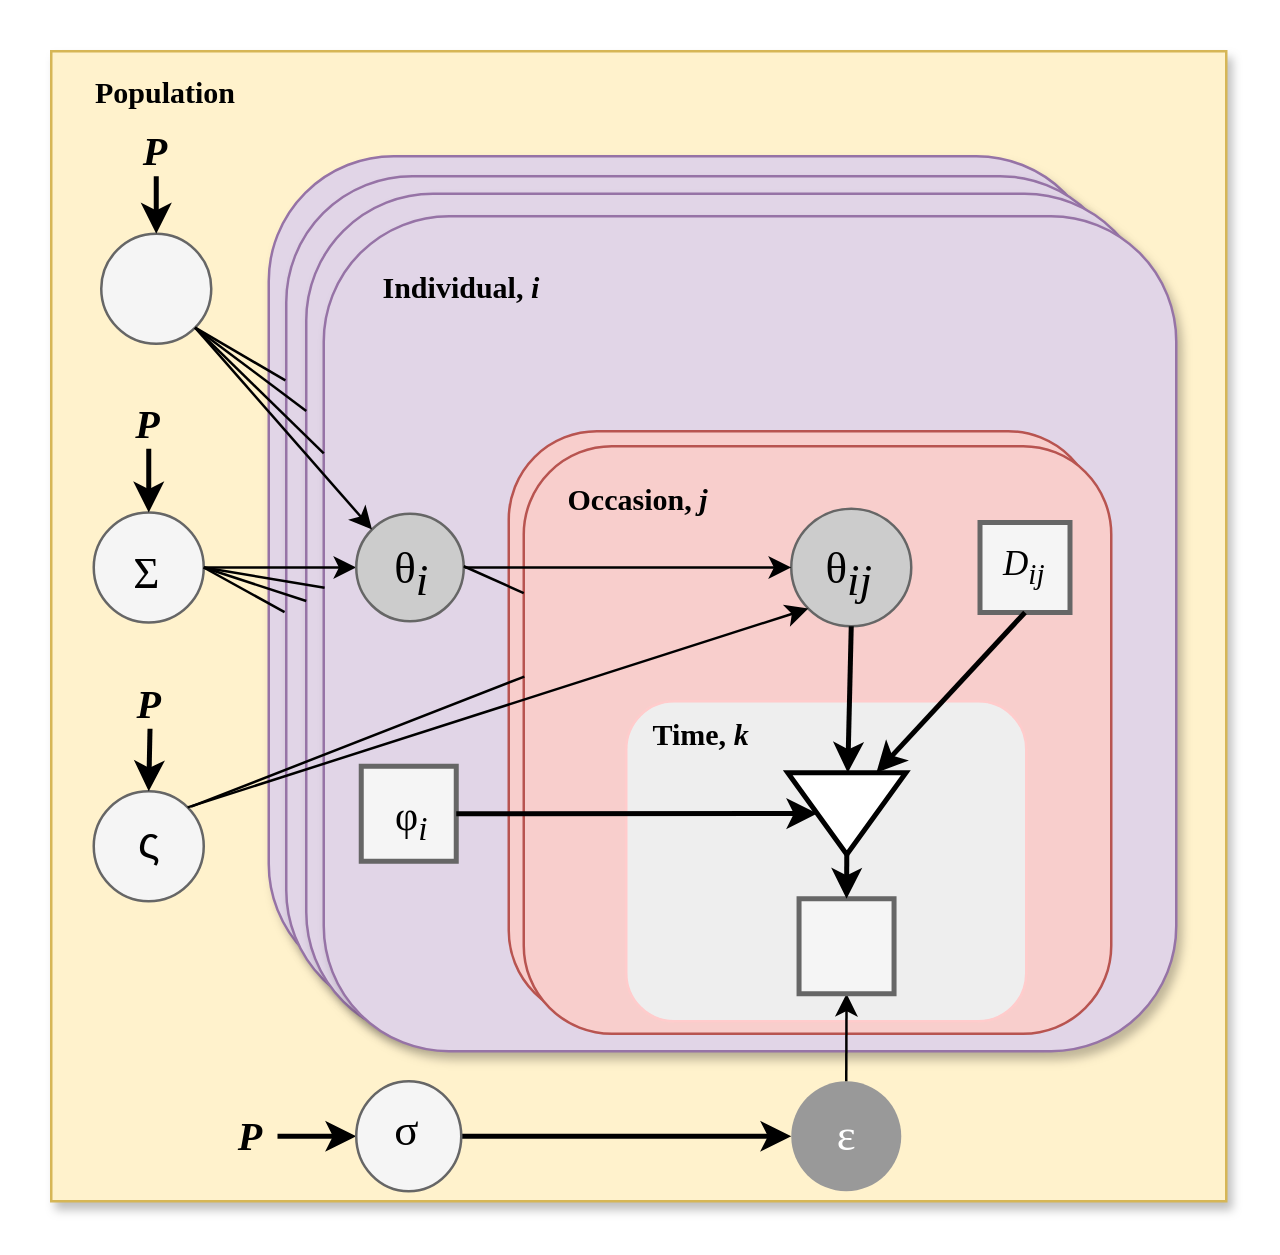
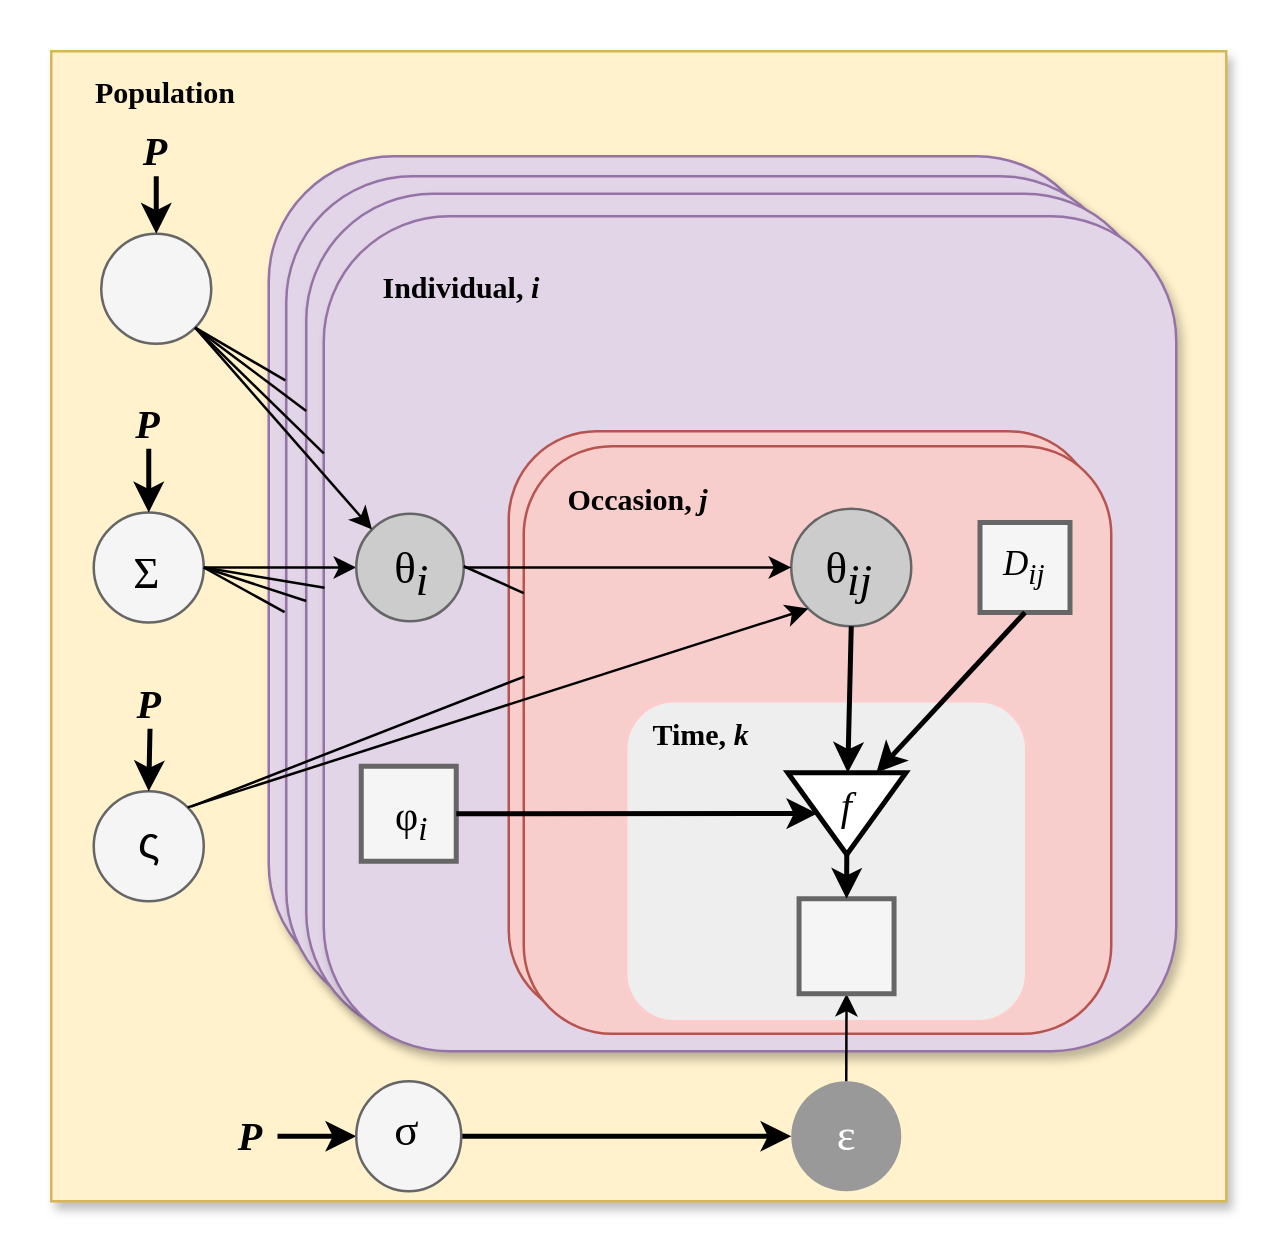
node "f": added
